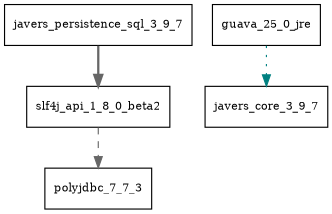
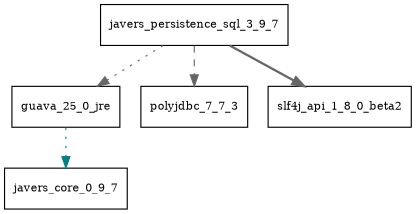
edge "javers_persistence_sql_3_9_7" -> "guava_25_0_jre": added
node "javers_core_3_9_7": label "javers_core_3_9_7" -> "javers_core_0_9_7"
edge "slf4j_api_1_8_0_beta2" -> "polyjdbc_7_7_3": now "javers_persistence_sql_3_9_7" -> "polyjdbc_7_7_3"
